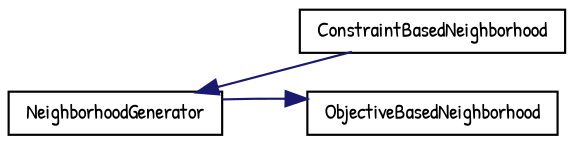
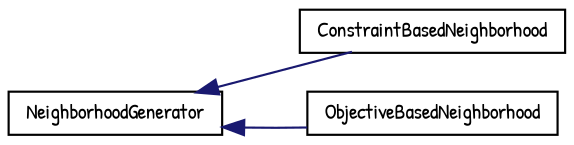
edge "NeighborhoodGenerator" -> "ObjectiveBasedNeighborhood": reversed
